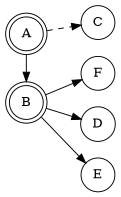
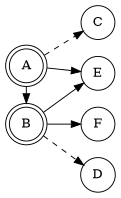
edge "A" -> "E": added
edge "B" -> "D": style filled -> dashed
